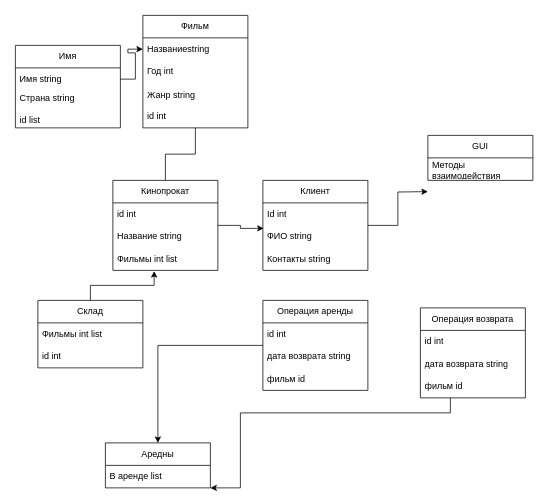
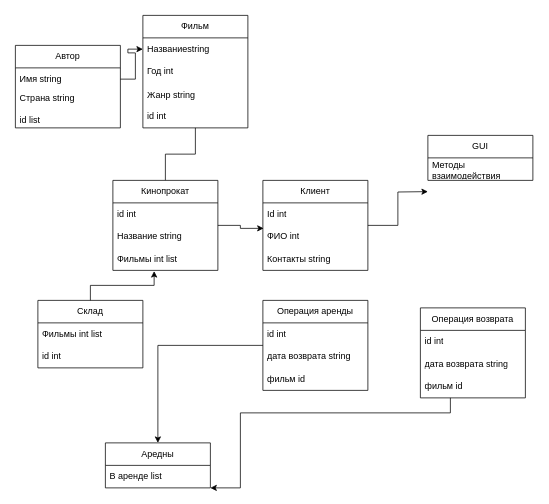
node "Имя": label "Имя" -> "Автор"
node "ФИО string": label "ФИО string" -> "ФИО int"
